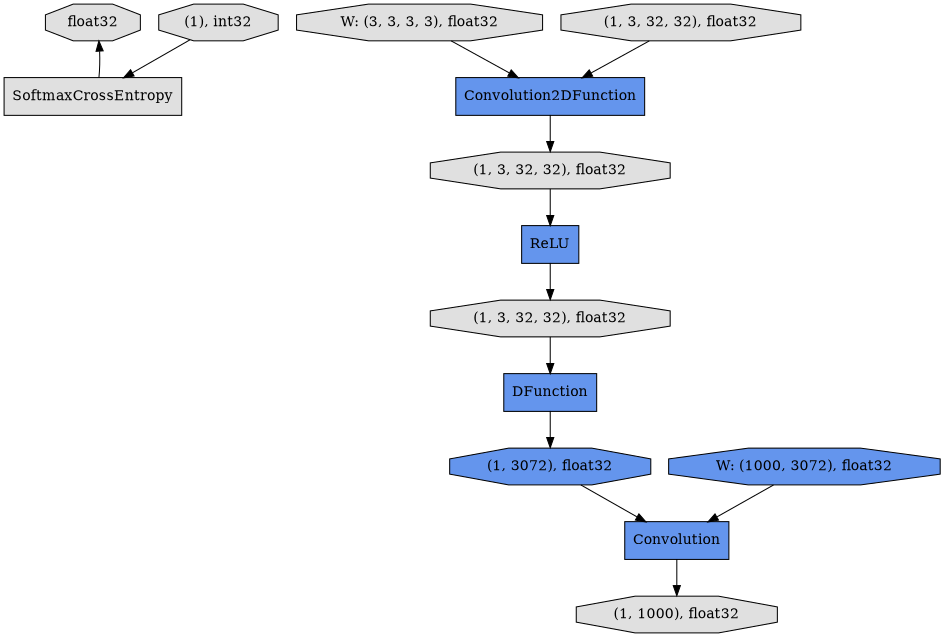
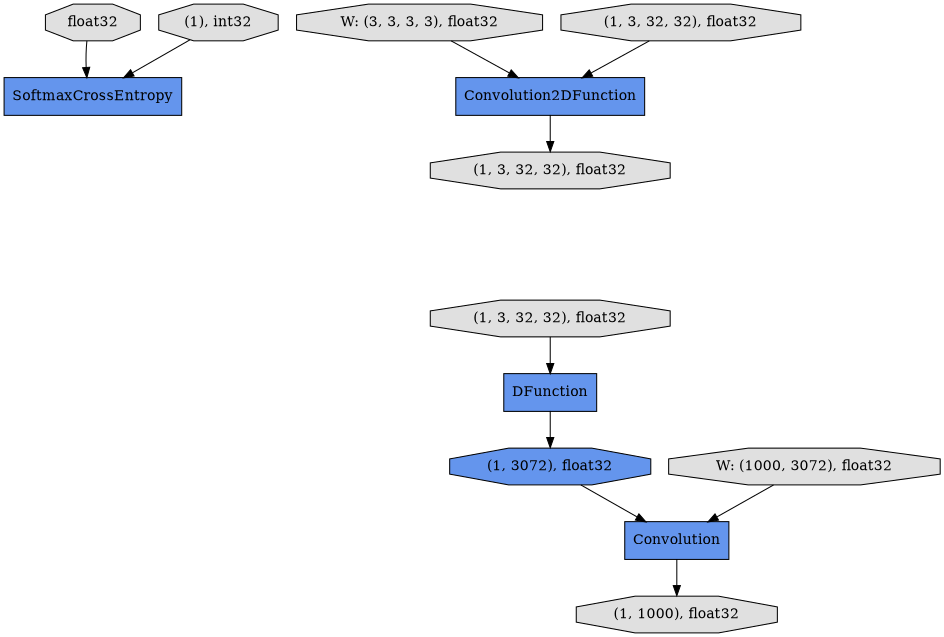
edge "SoftmaxCrossEntropy" -> "float32": reversed
node "SoftmaxCrossEntropy": fillcolor #e0e0e0 -> #6495ed
node "ReLU": removed
node "W: (1000, 3072), float32": fillcolor #6495ed -> #e0e0e0
